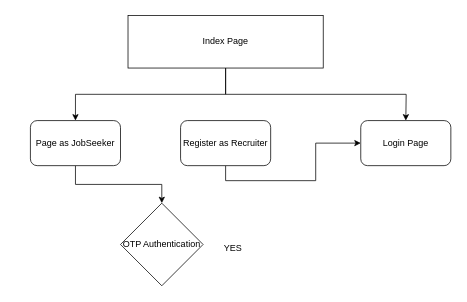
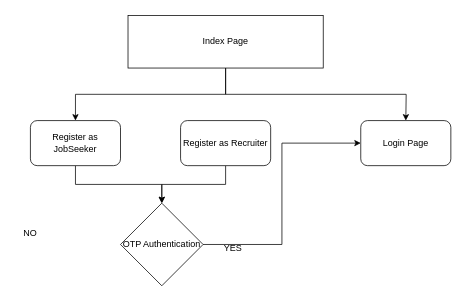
node "Page as JobSeeker": label "Page as JobSeeker" -> "Register as JobSeeker"
edge "Register as Recruiter" -> "Login Page": now "Register as Recruiter" -> "OTP Authentication"
edge "OTP Authentication" -> "Login Page": added
node "NO": added
